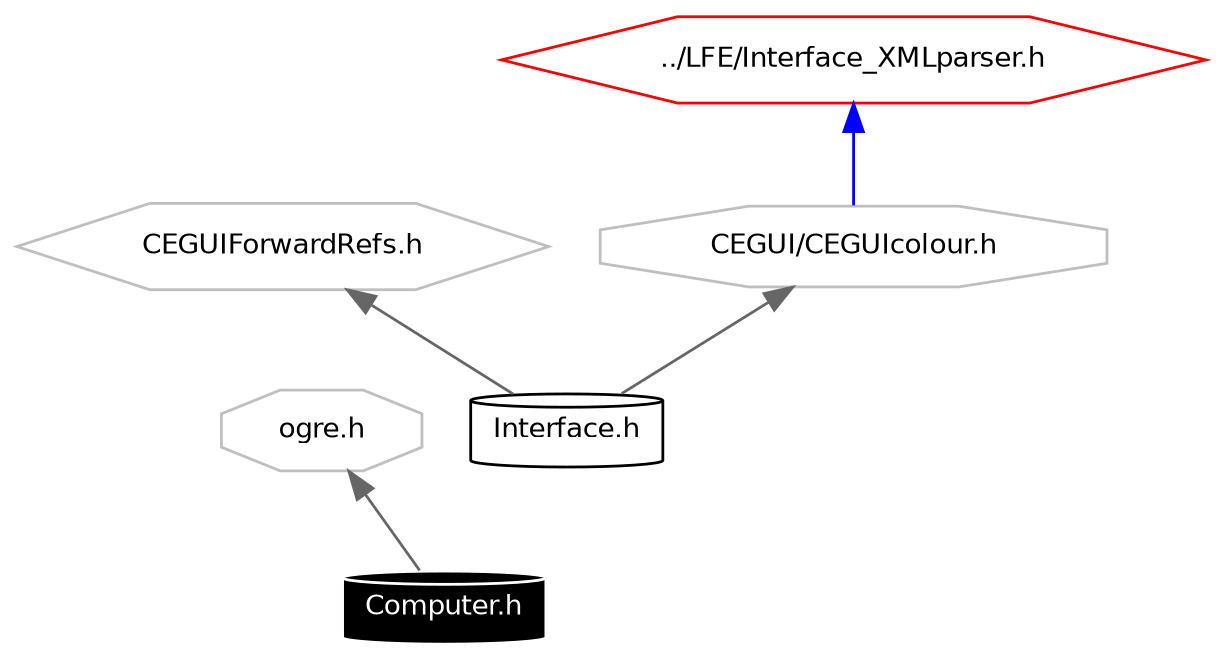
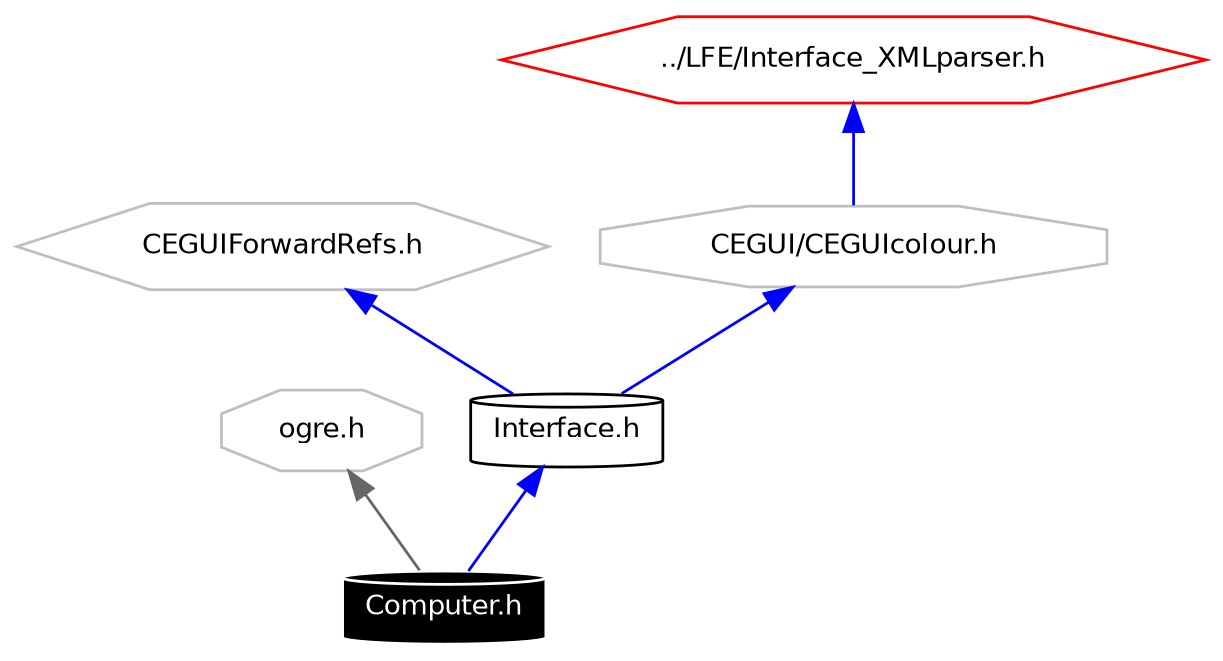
edge "Interface.h" -> "CEGUI/CEGUIcolour.h": color gray40 -> blue
edge "Interface.h" -> "CEGUIForwardRefs.h": color gray40 -> blue
edge "Computer.h" -> "Interface.h": added
